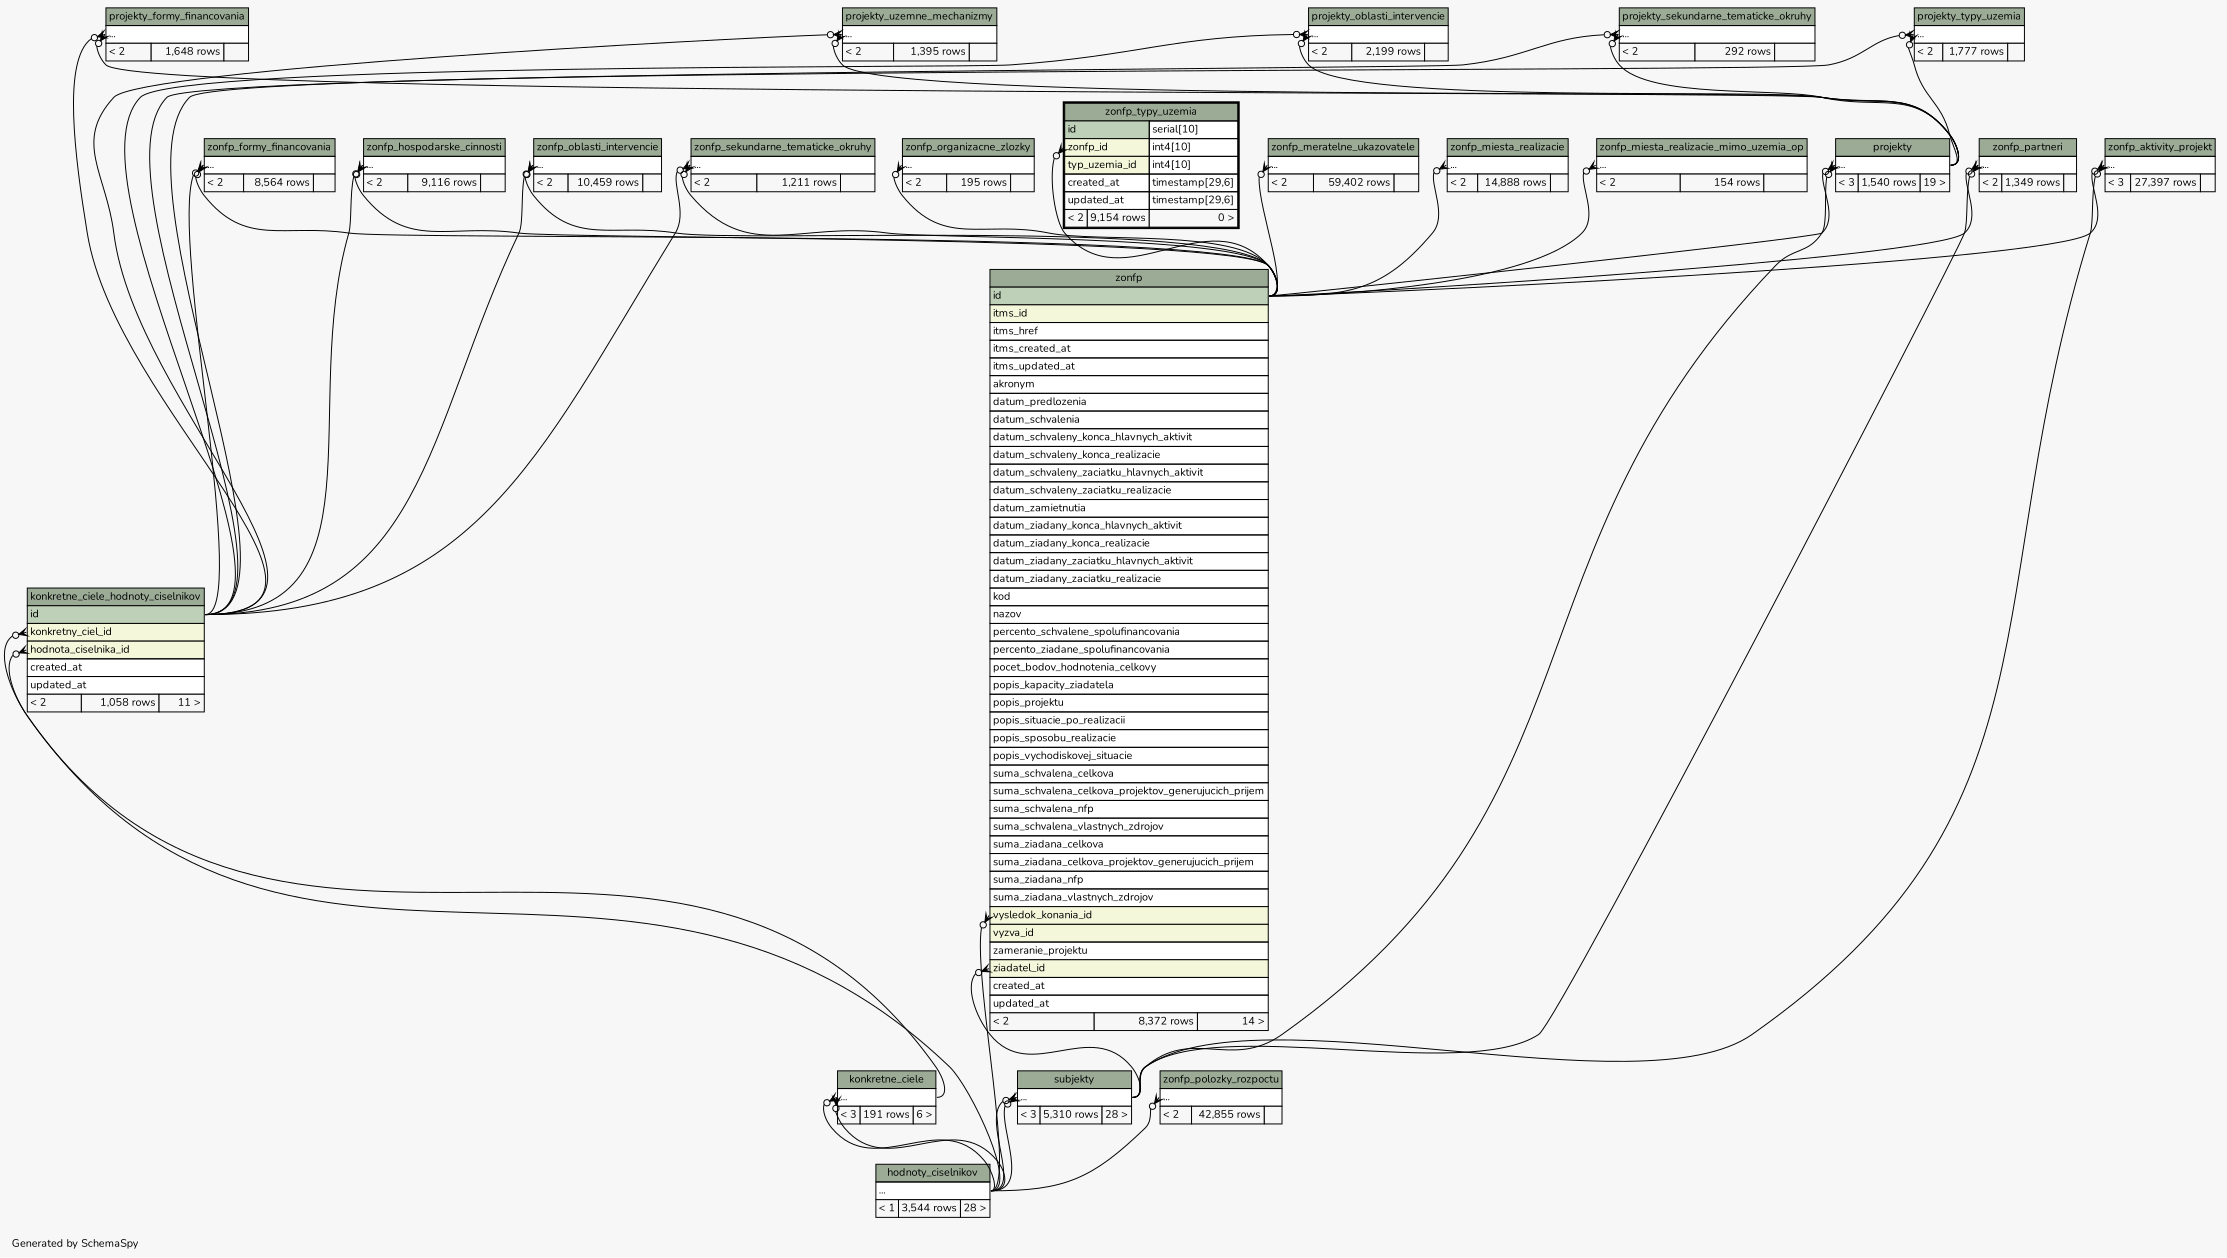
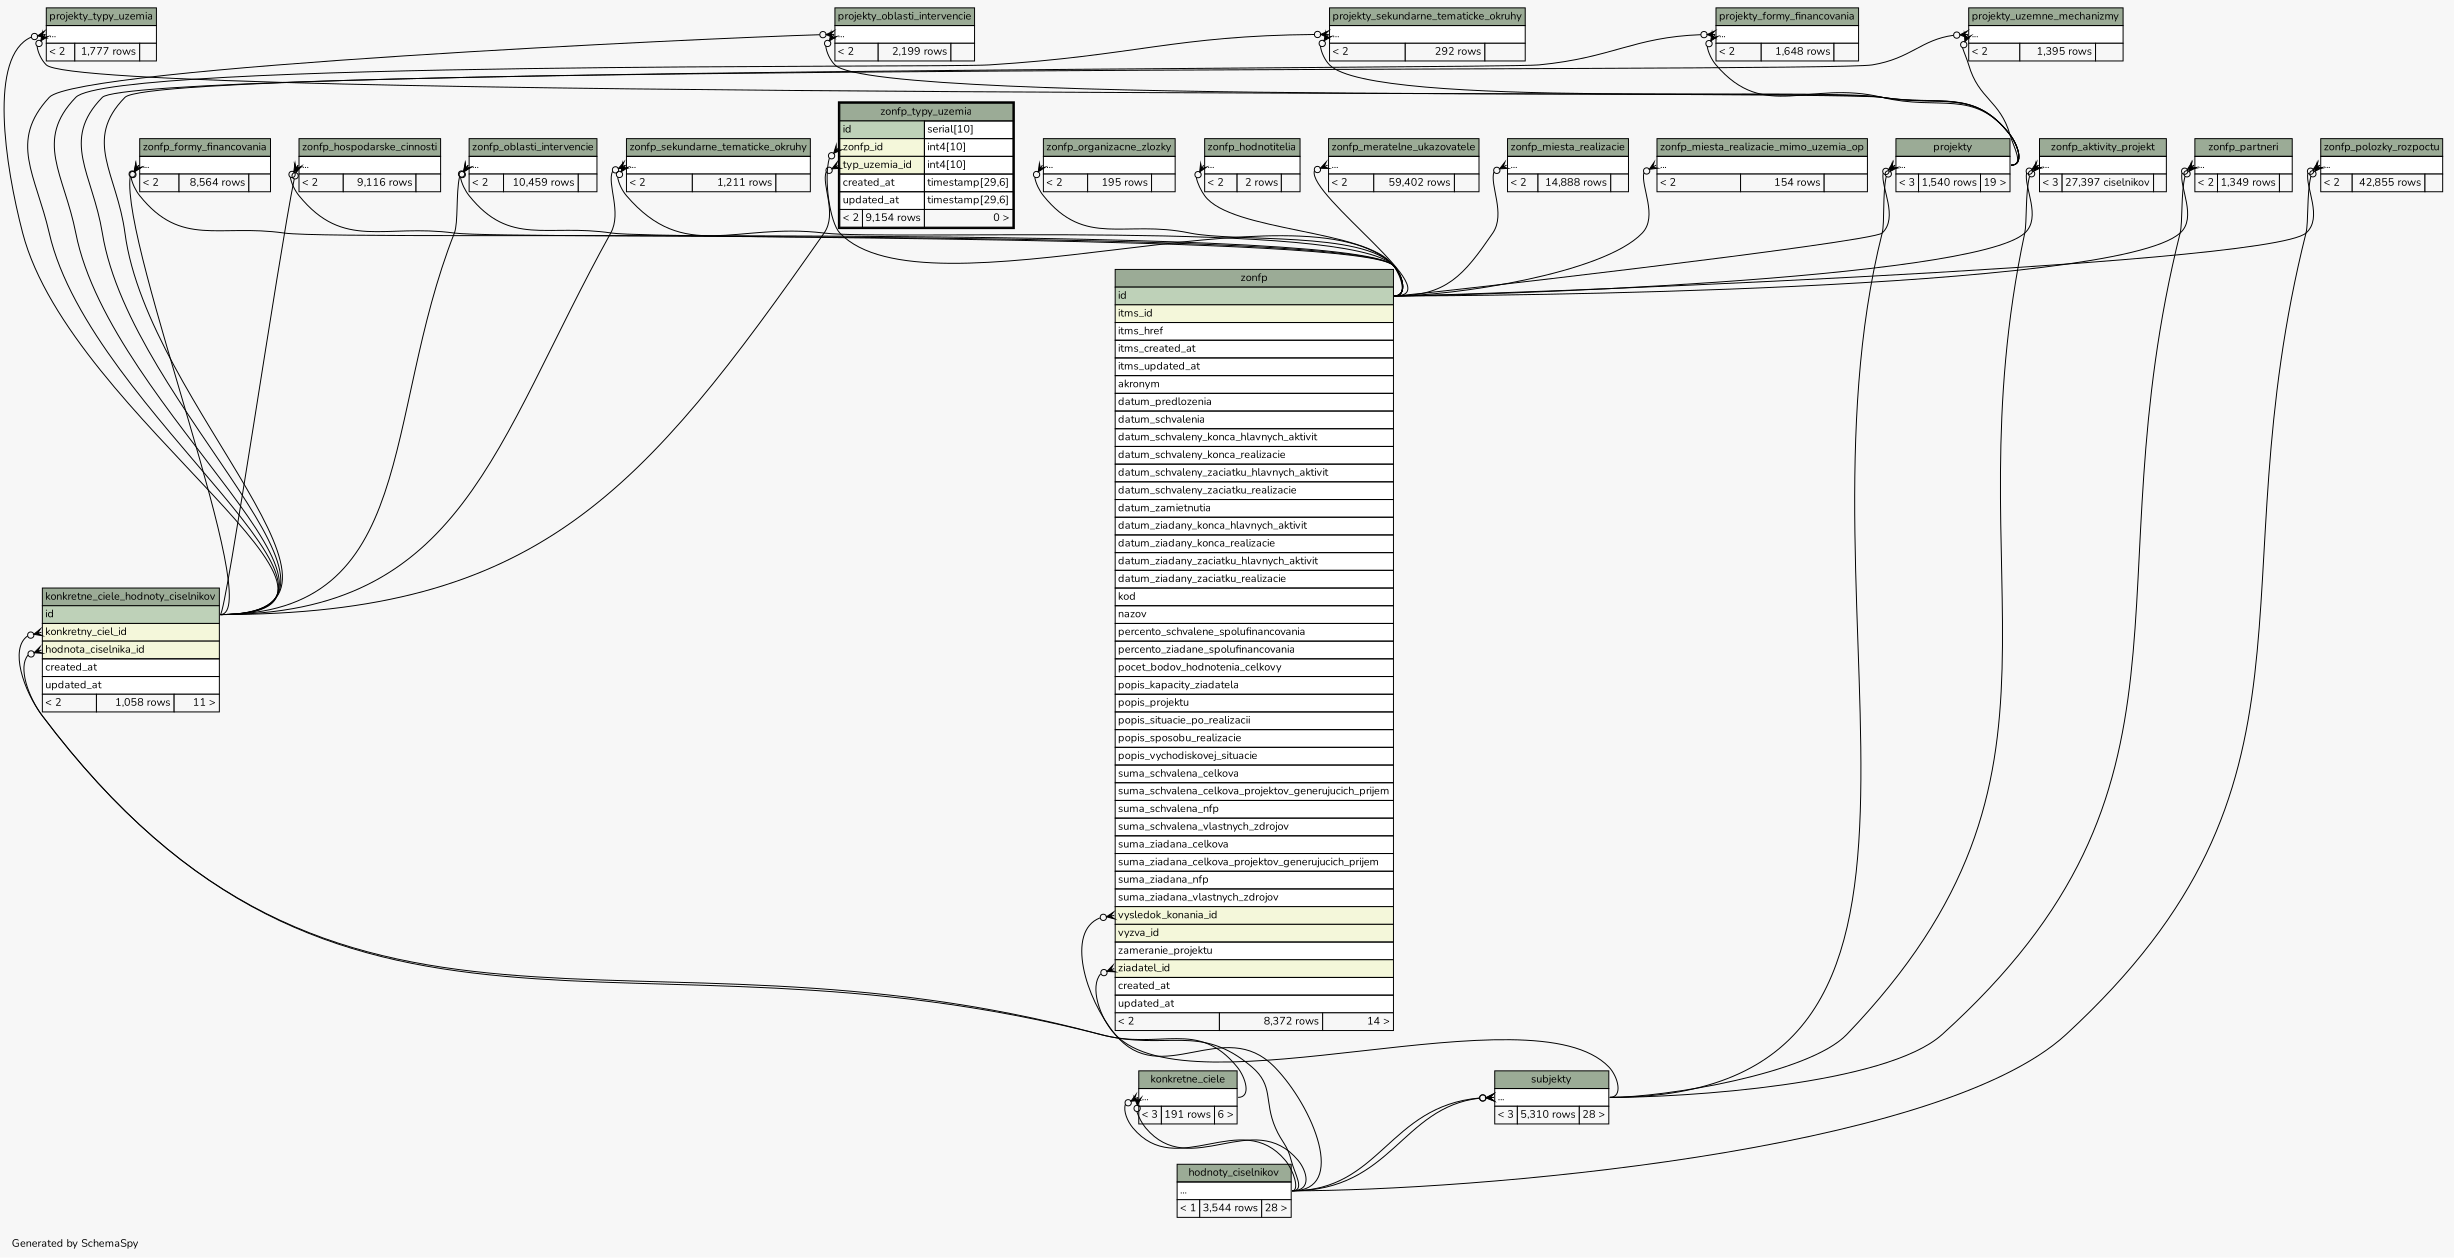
node "zonfp_hodnotitelia": added
node "zonfp_aktivity_projekt": text "27,397 rows" -> "27,397 ciselnikov"
edge "zonfp" -> "zonfp_polozky_rozpoctu": added
edge "konkretne_ciele_hodnoty_ciselnikov" -> "zonfp_typy_uzemia": added
